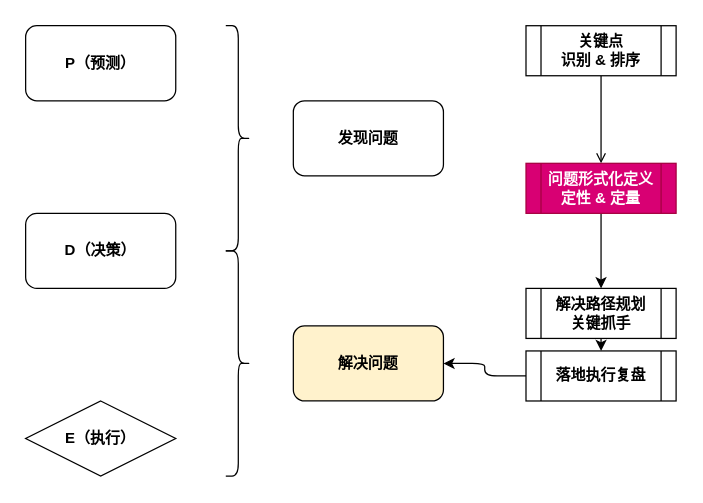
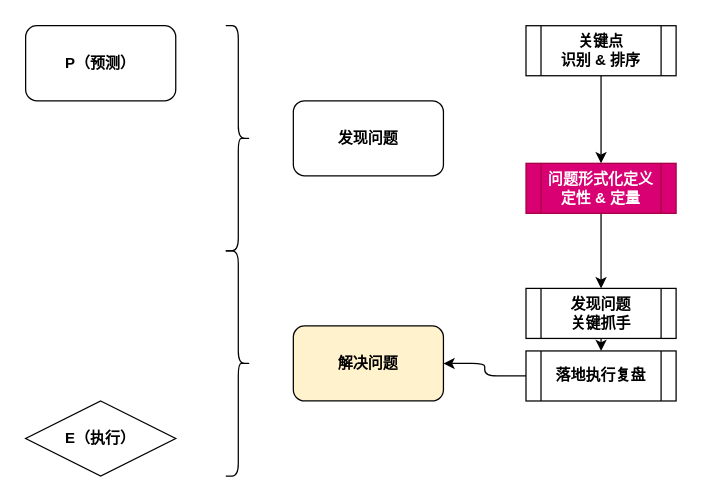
edge "关键点 识别 & 排序" -> "问题形式化定义 定性 & 定量": arrowhead open -> classic
node "D（决策）": removed
node "解决路径规划 关键抓手": label "解决路径规划 关键抓手" -> "发现问题 关键抓手"
